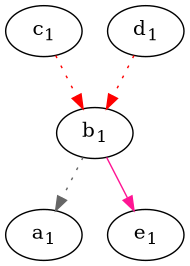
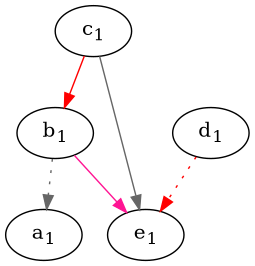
edge "c" -> "b": style dotted -> solid
edge "d" -> "b": now "d" -> "e"
edge "c" -> "e": added
